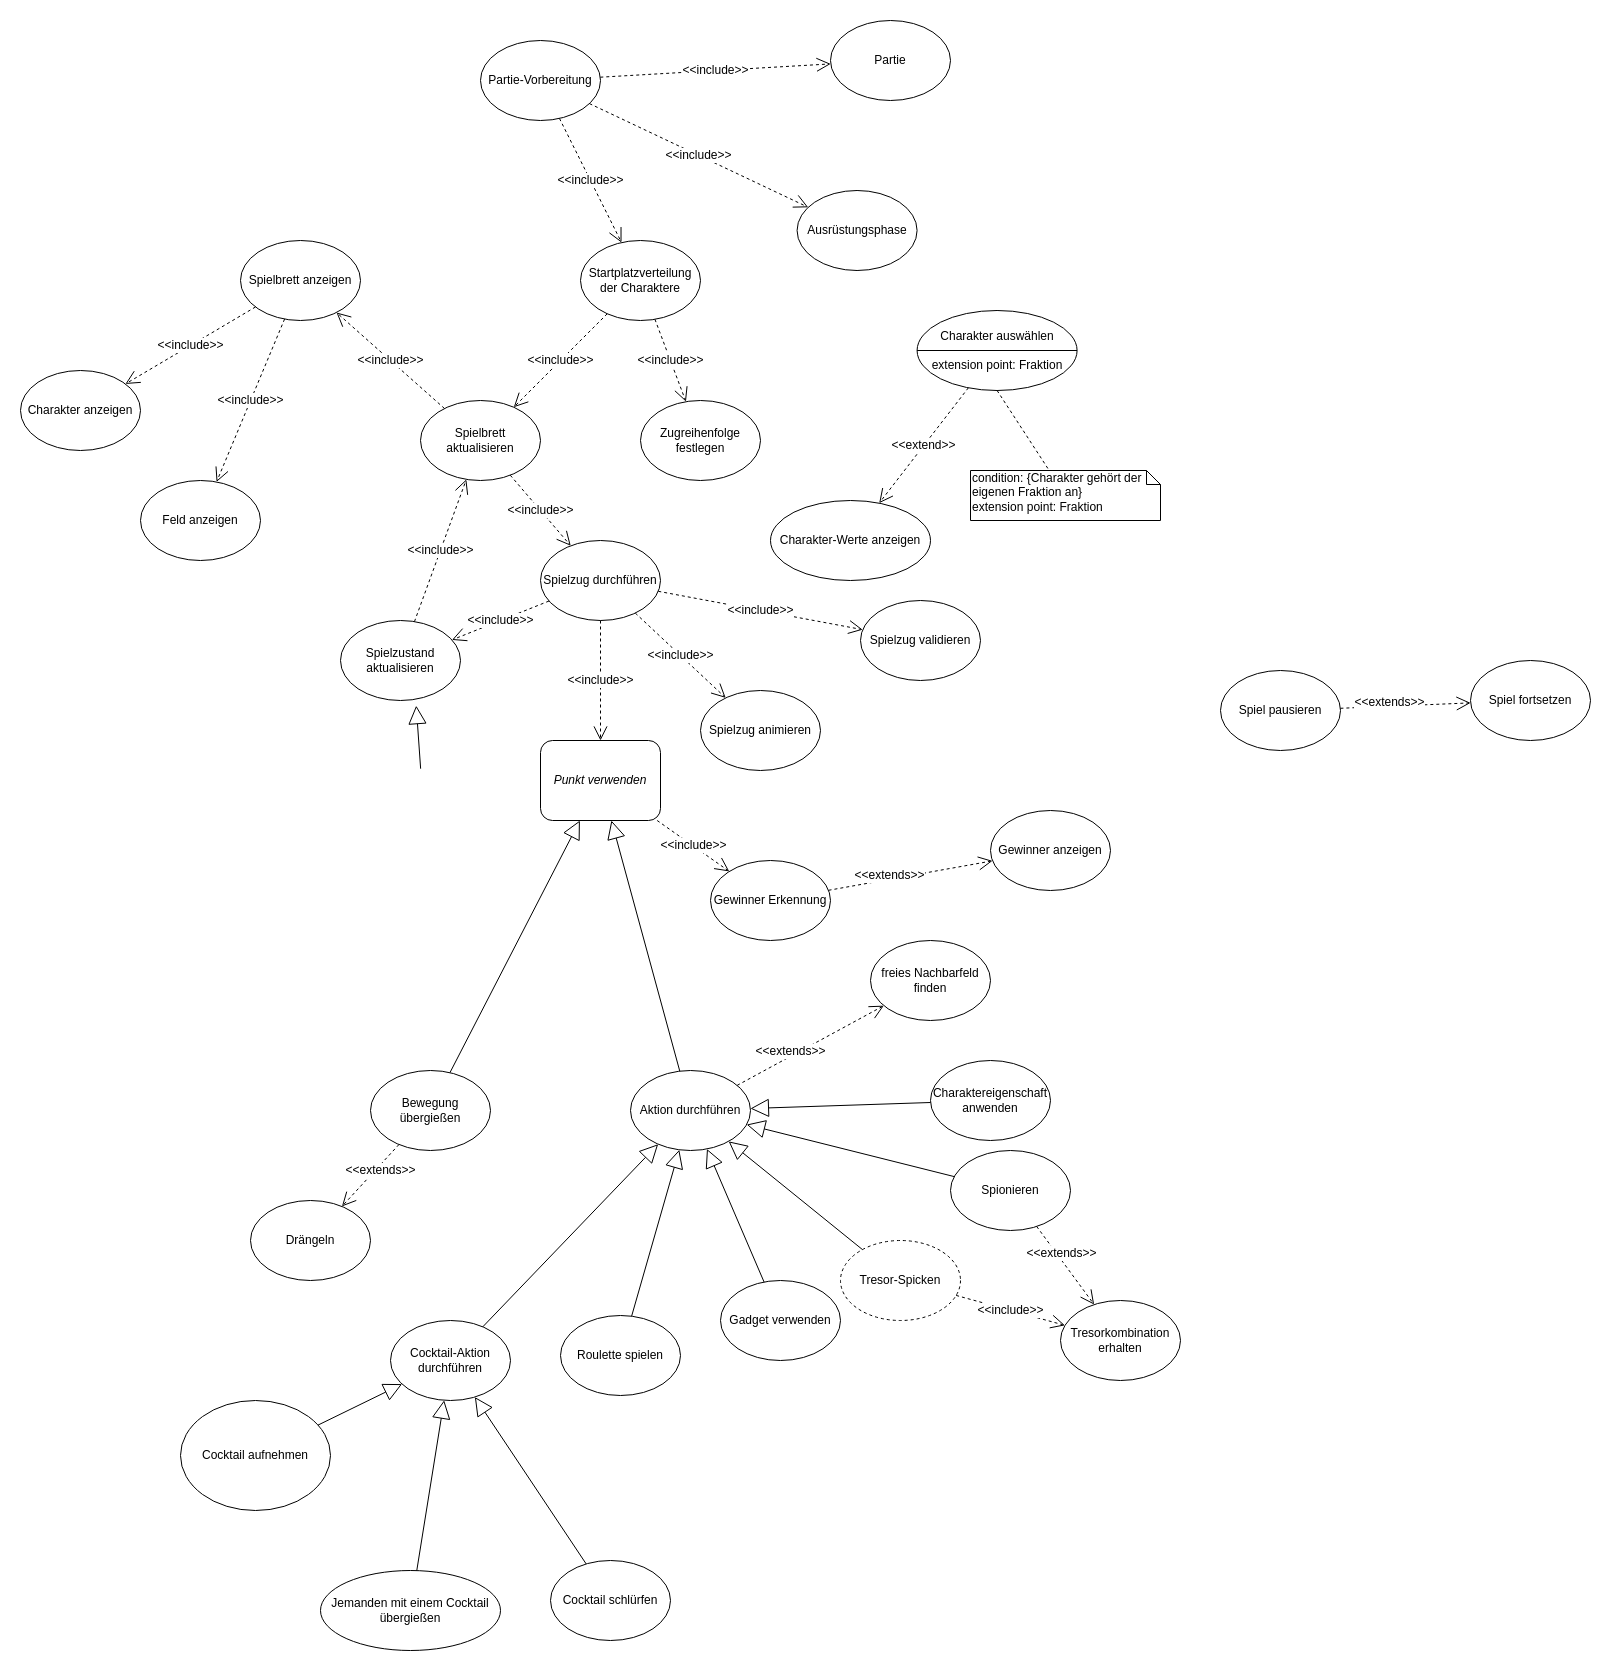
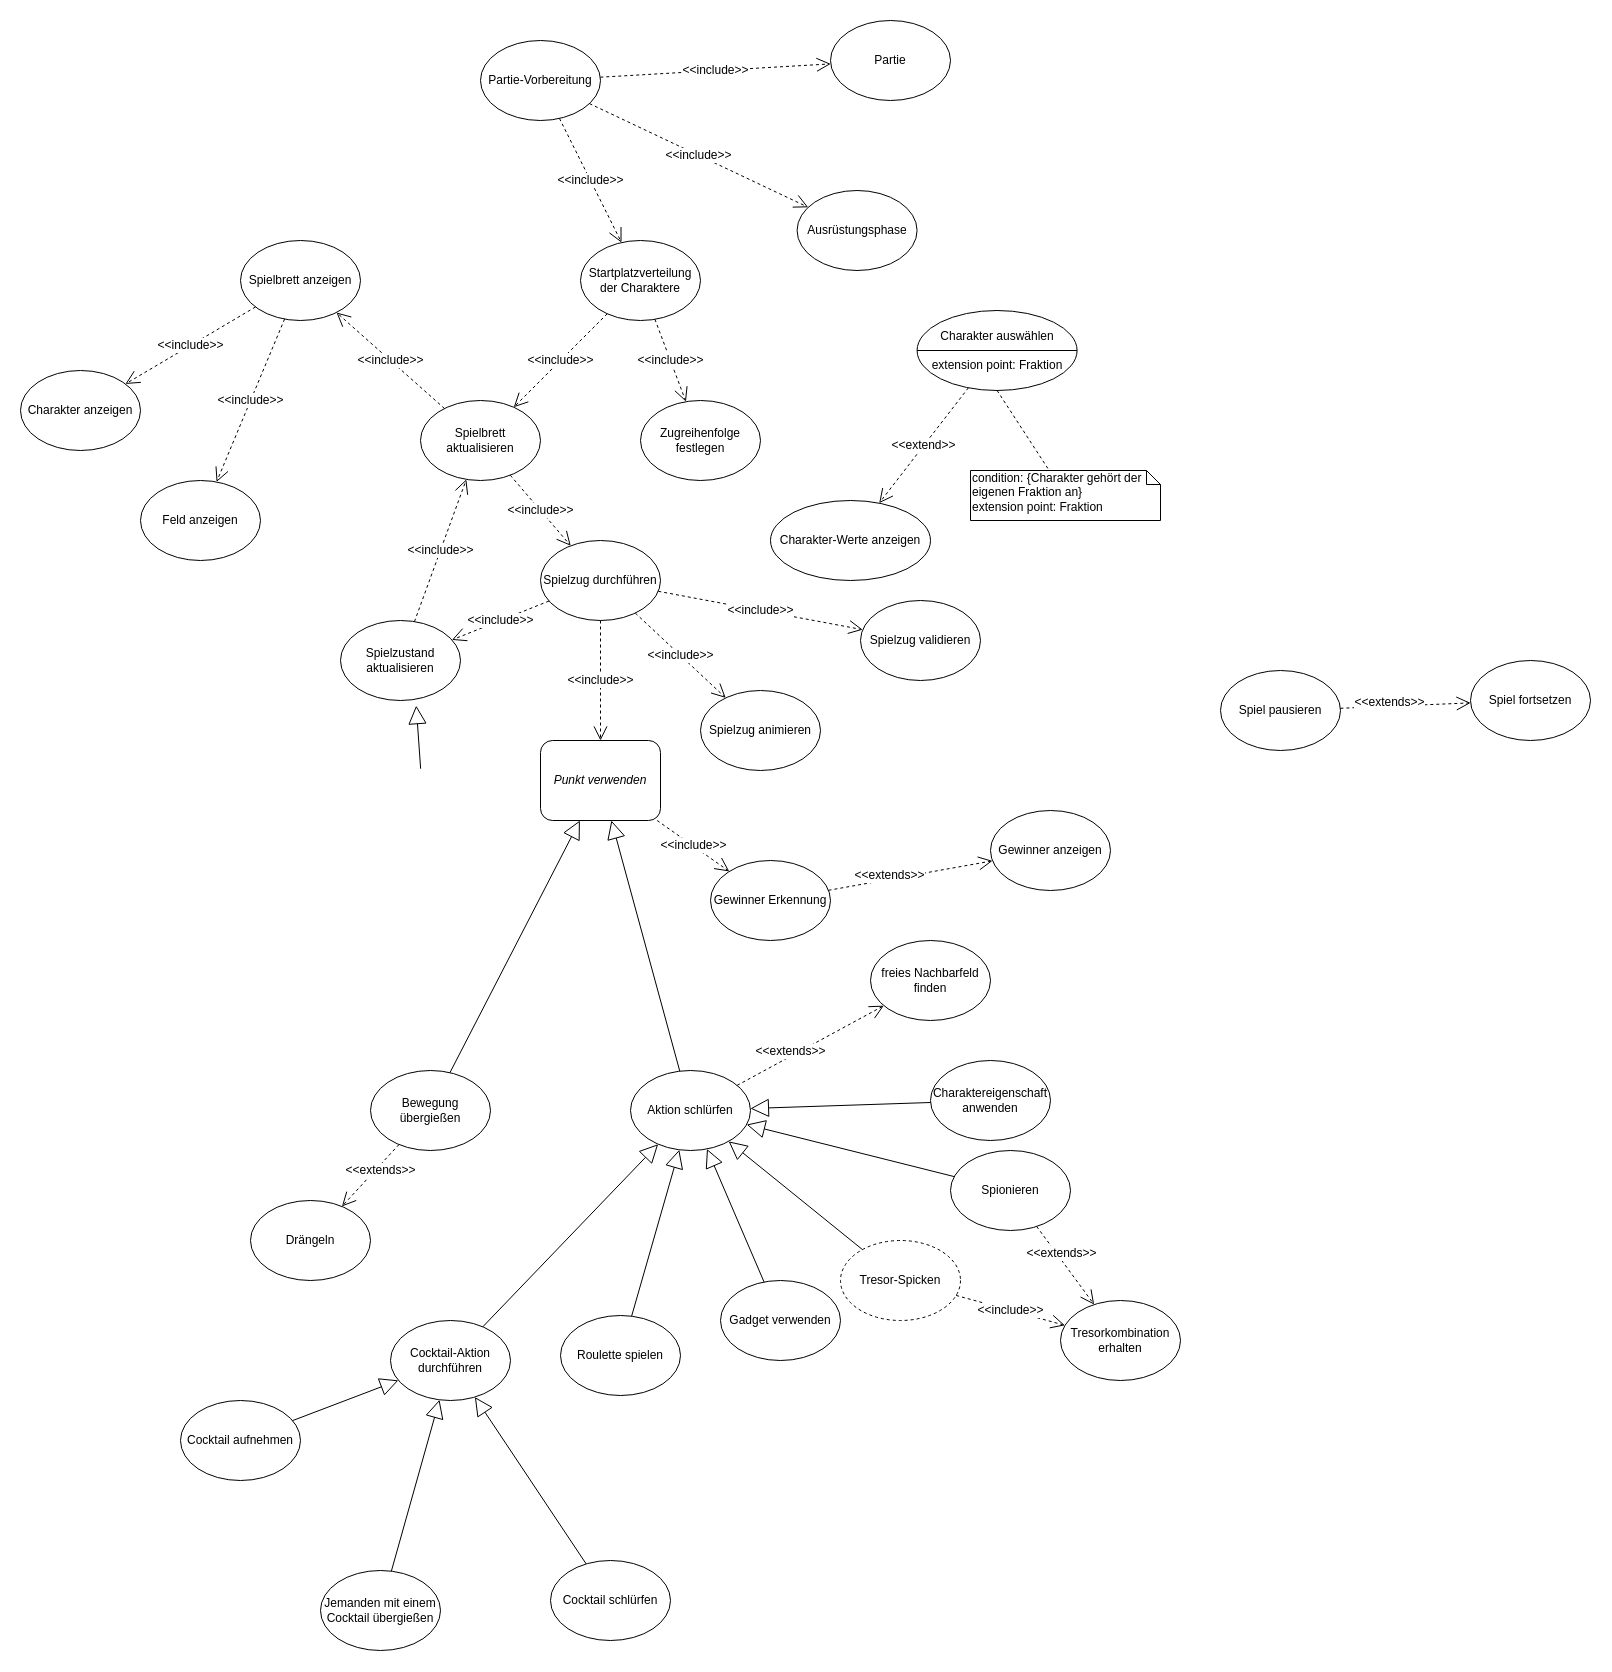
node "Aktion durchführen": label "Aktion durchführen" -> "Aktion schlürfen"
node "Cocktail aufnehmen": size 150x110 -> 120x80
node "Jemanden mit einem Cocktail übergießen": size 180x80 -> 120x80
